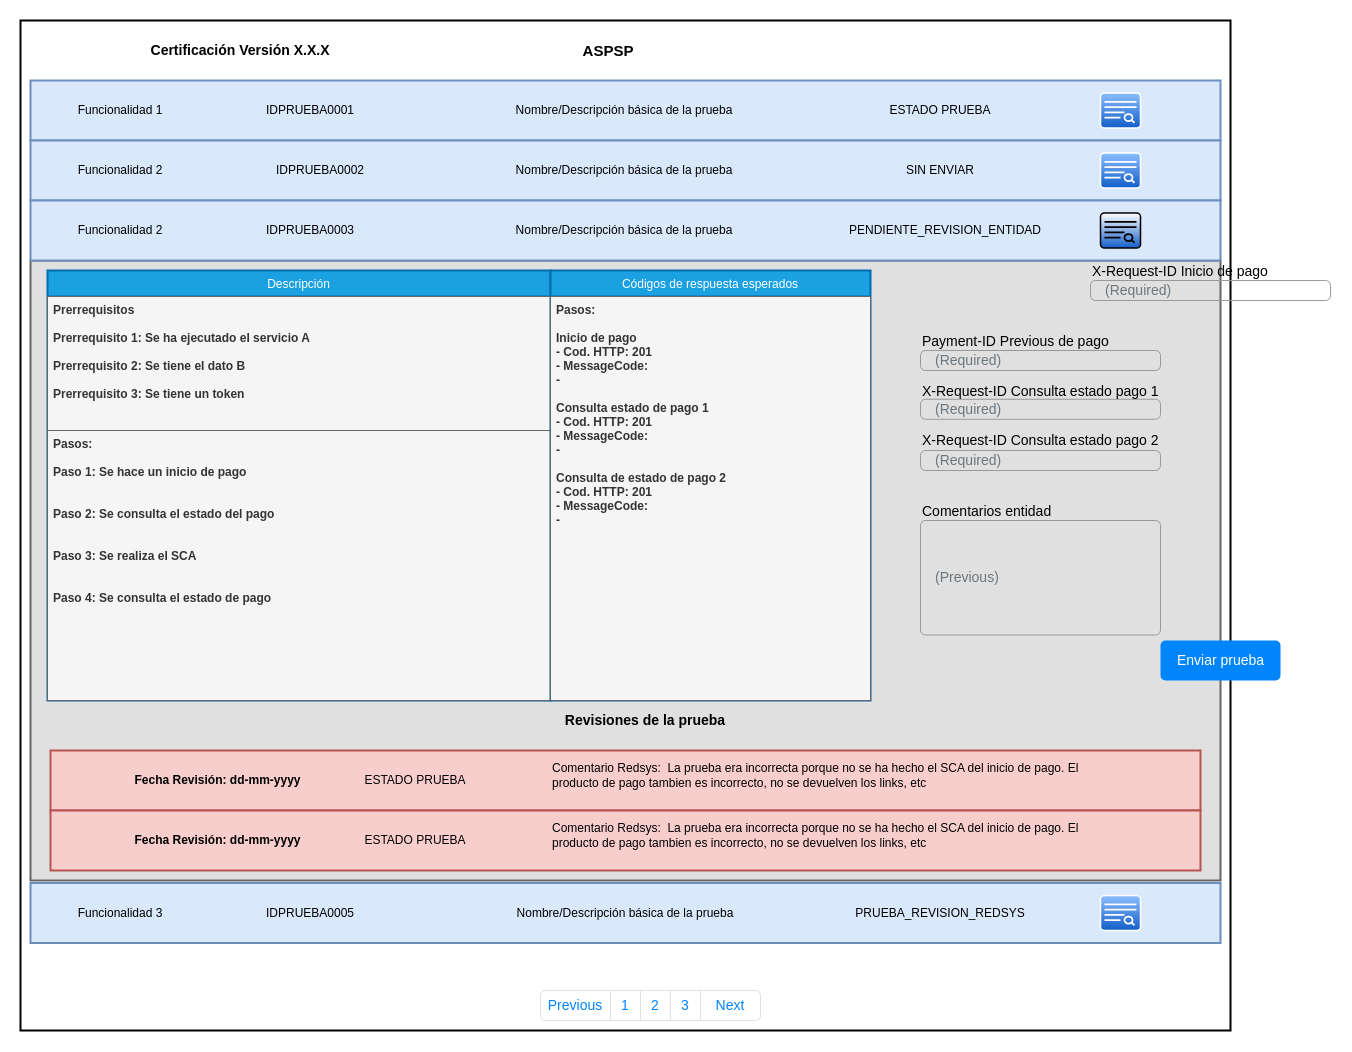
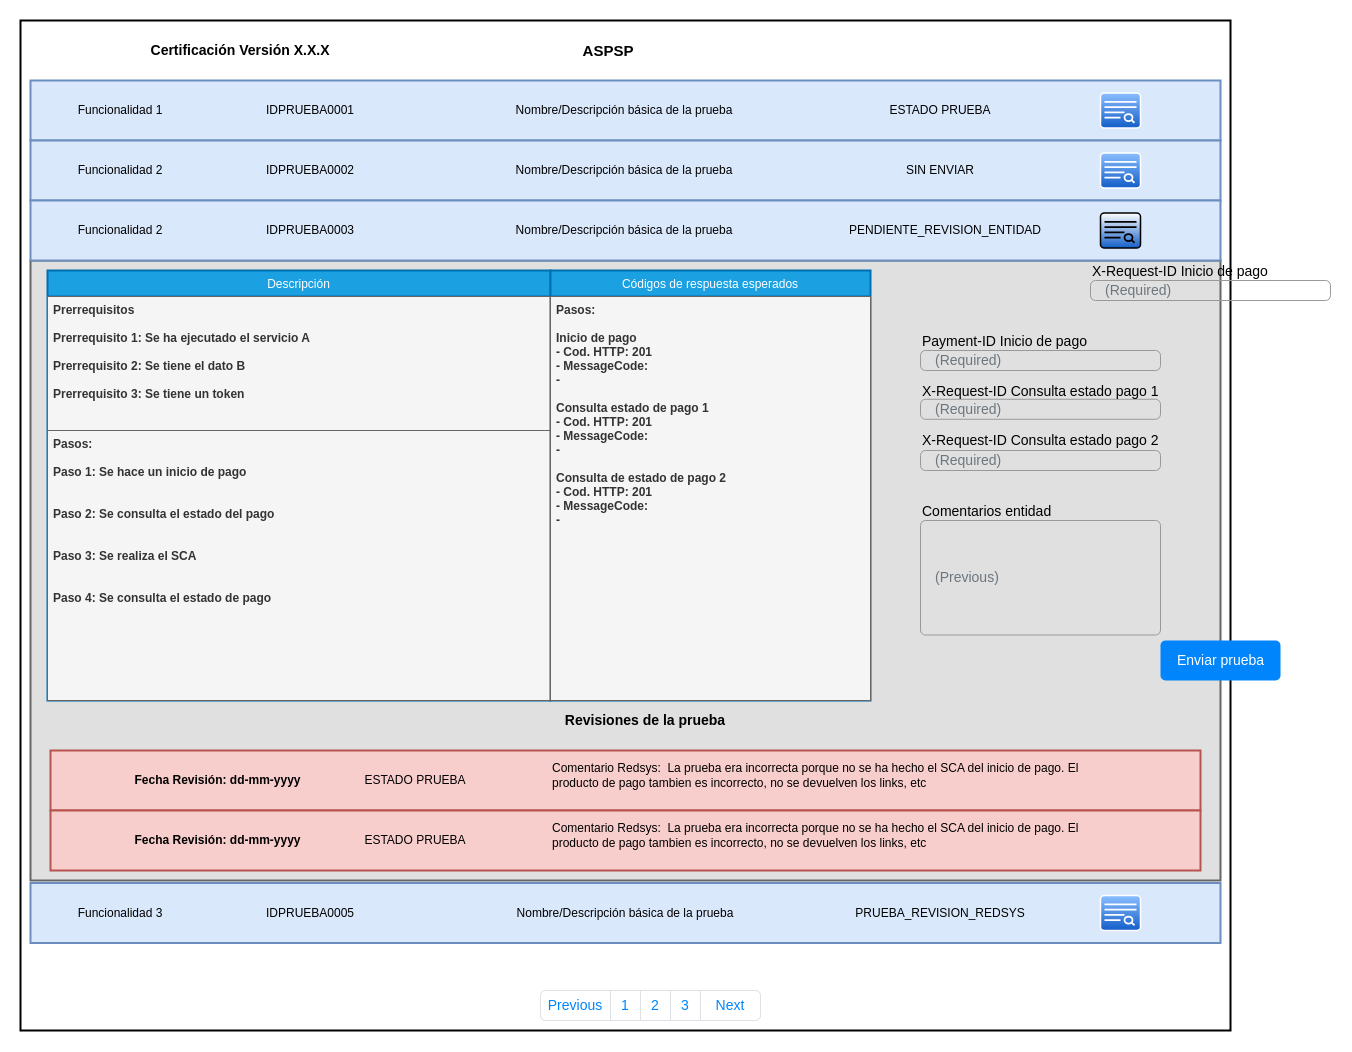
node "IDPRUEBA0002": moved (321, 171) -> (311, 171)
node "Payment-ID Previous de pago": label "Payment-ID Previous de pago" -> "Payment-ID Inicio de pago"
